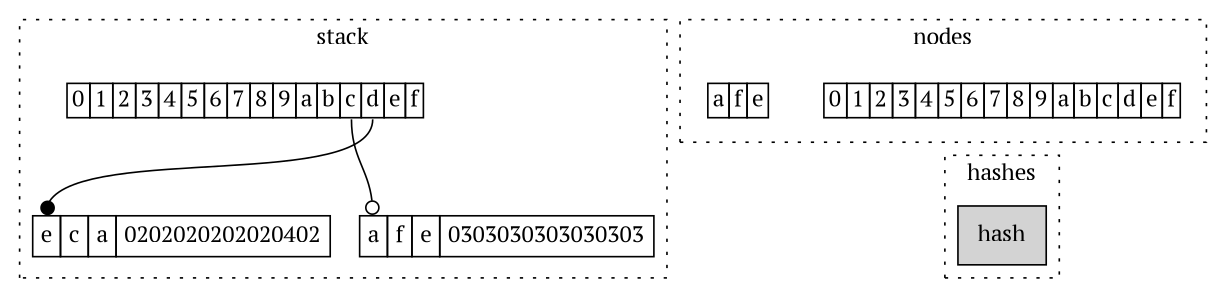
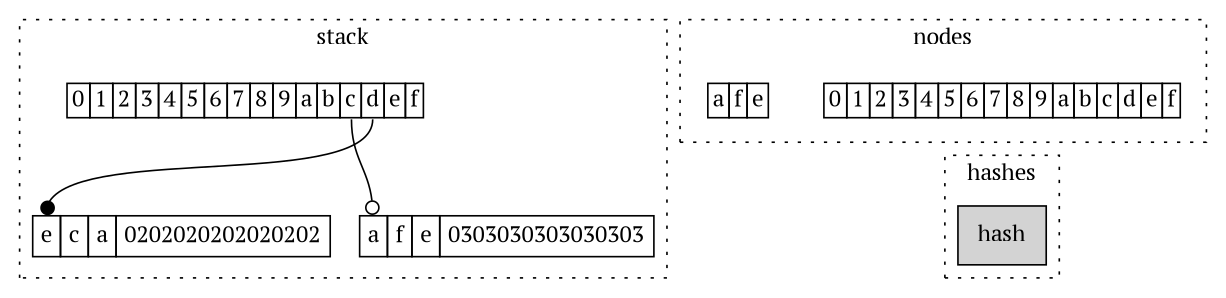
node "e": text "0202020202020402" -> "0202020202020202"
